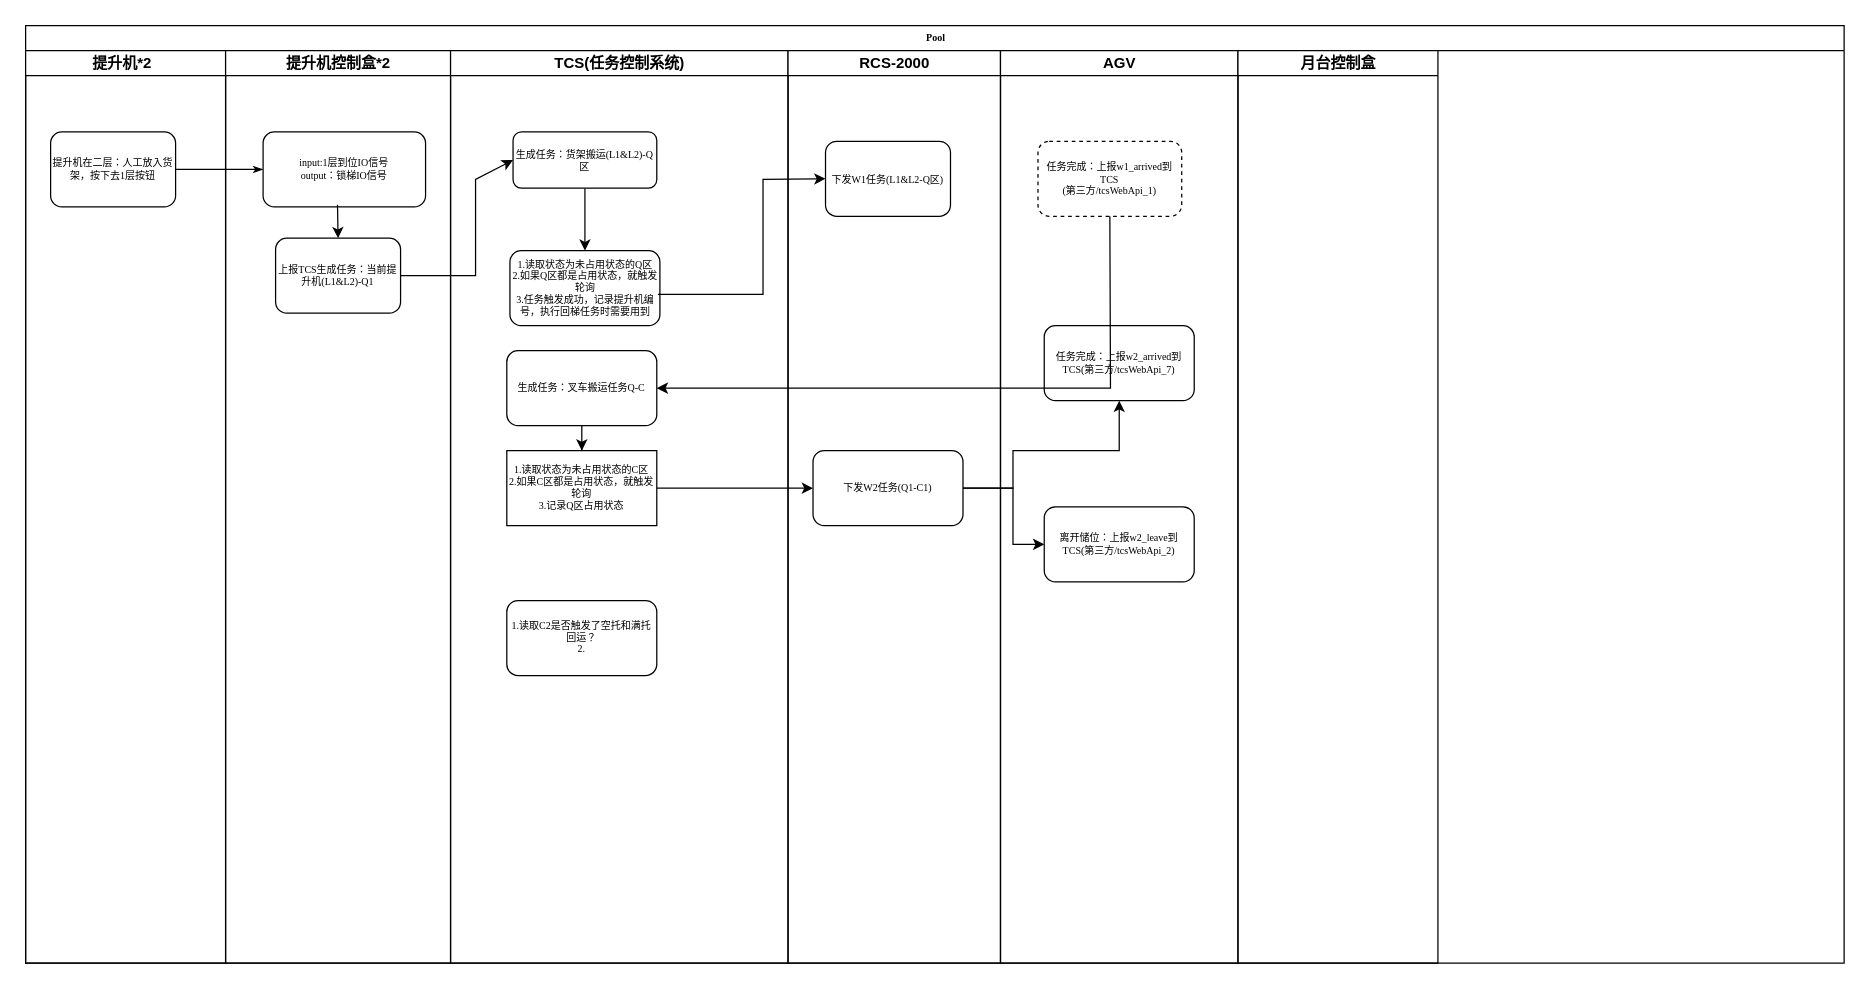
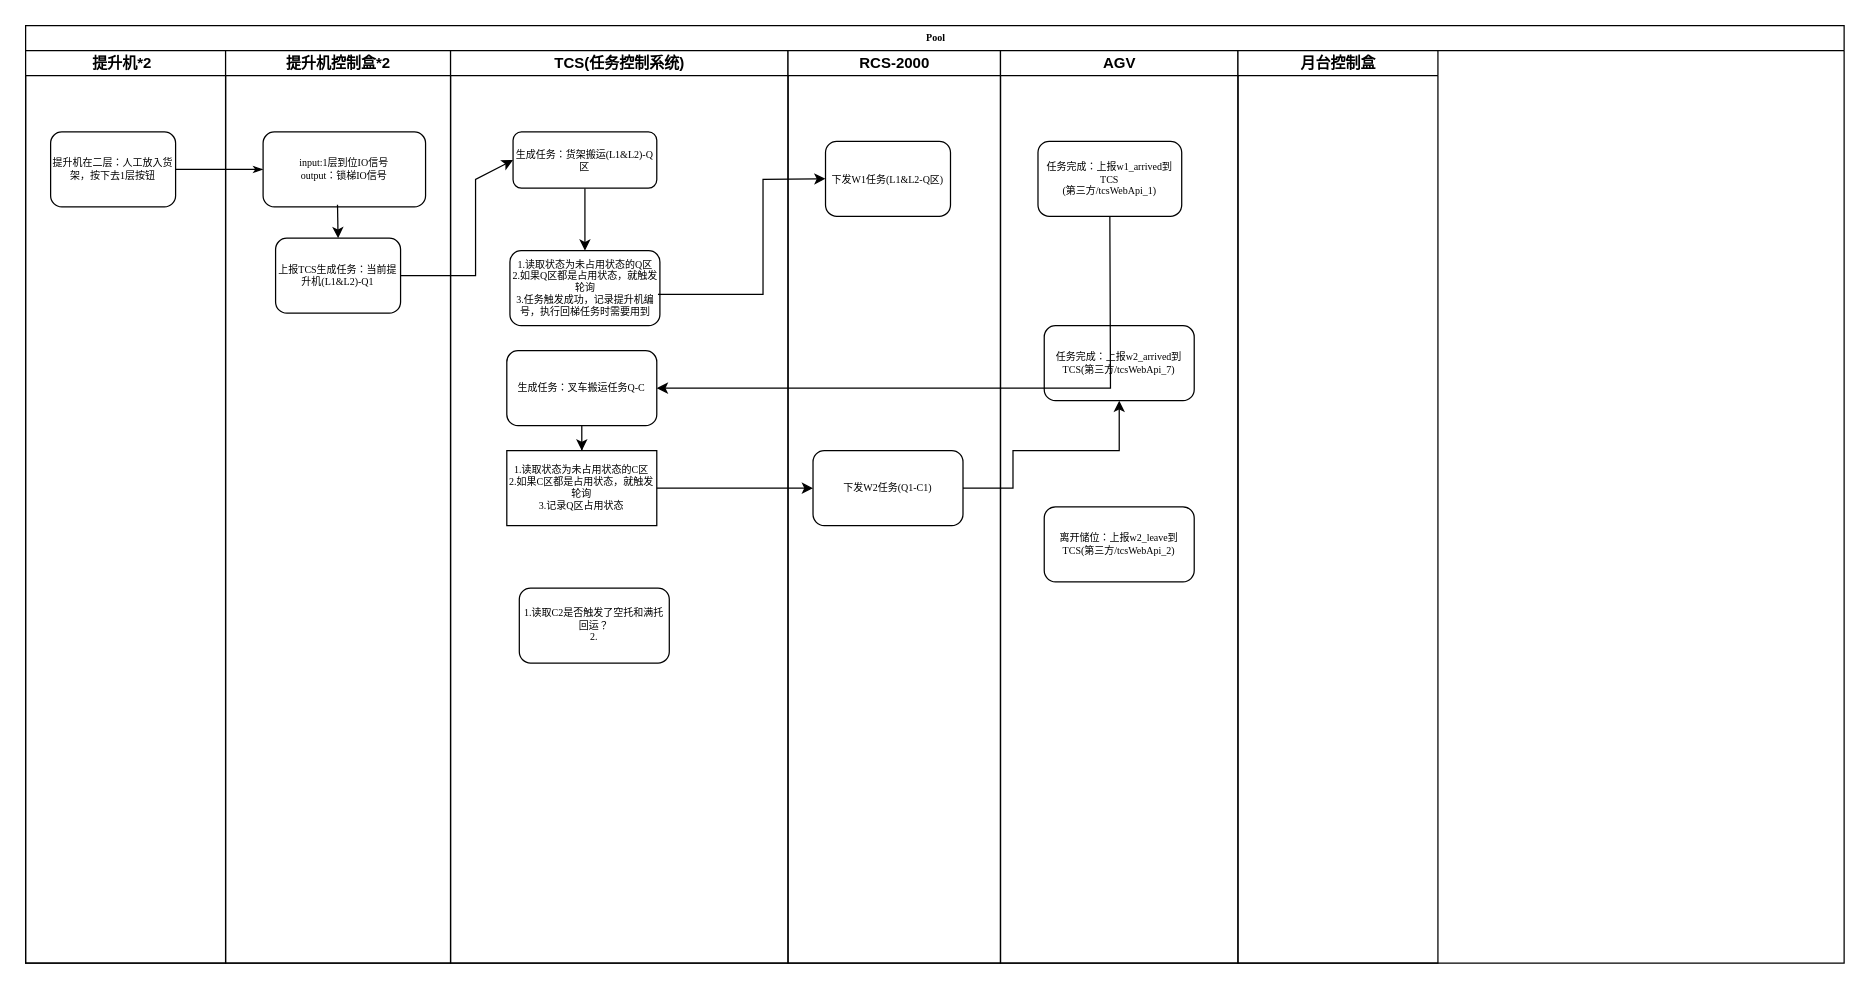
node "任务完成：上报w1_arrived到TCS (第三方/tcsWebApi_1)": style dashed -> solid
edge "下发W2任务(Q1-C1)" -> "离开储位：上报w2_leave到TCS(第三方/tcsWebApi_2)": removed
node "1.读取C2是否触发了空托和满托回运？ 2.": moved (582, 638) -> (594, 626)
